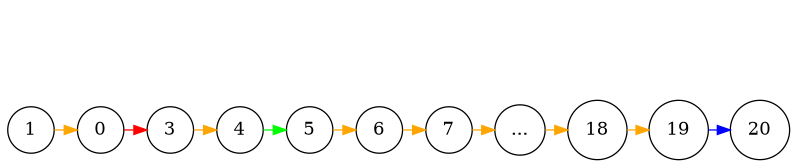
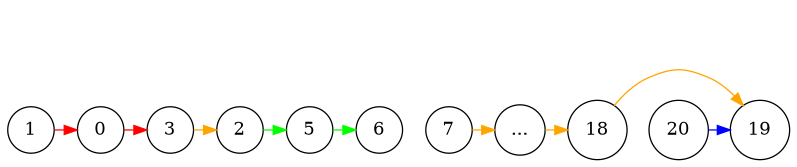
edge "1" -> "0": color orange -> red
node "4": label "4" -> "2"
edge "5" -> "6": color orange -> green
edge "6" -> "7": removed
edge "19" -> "20": reversed
